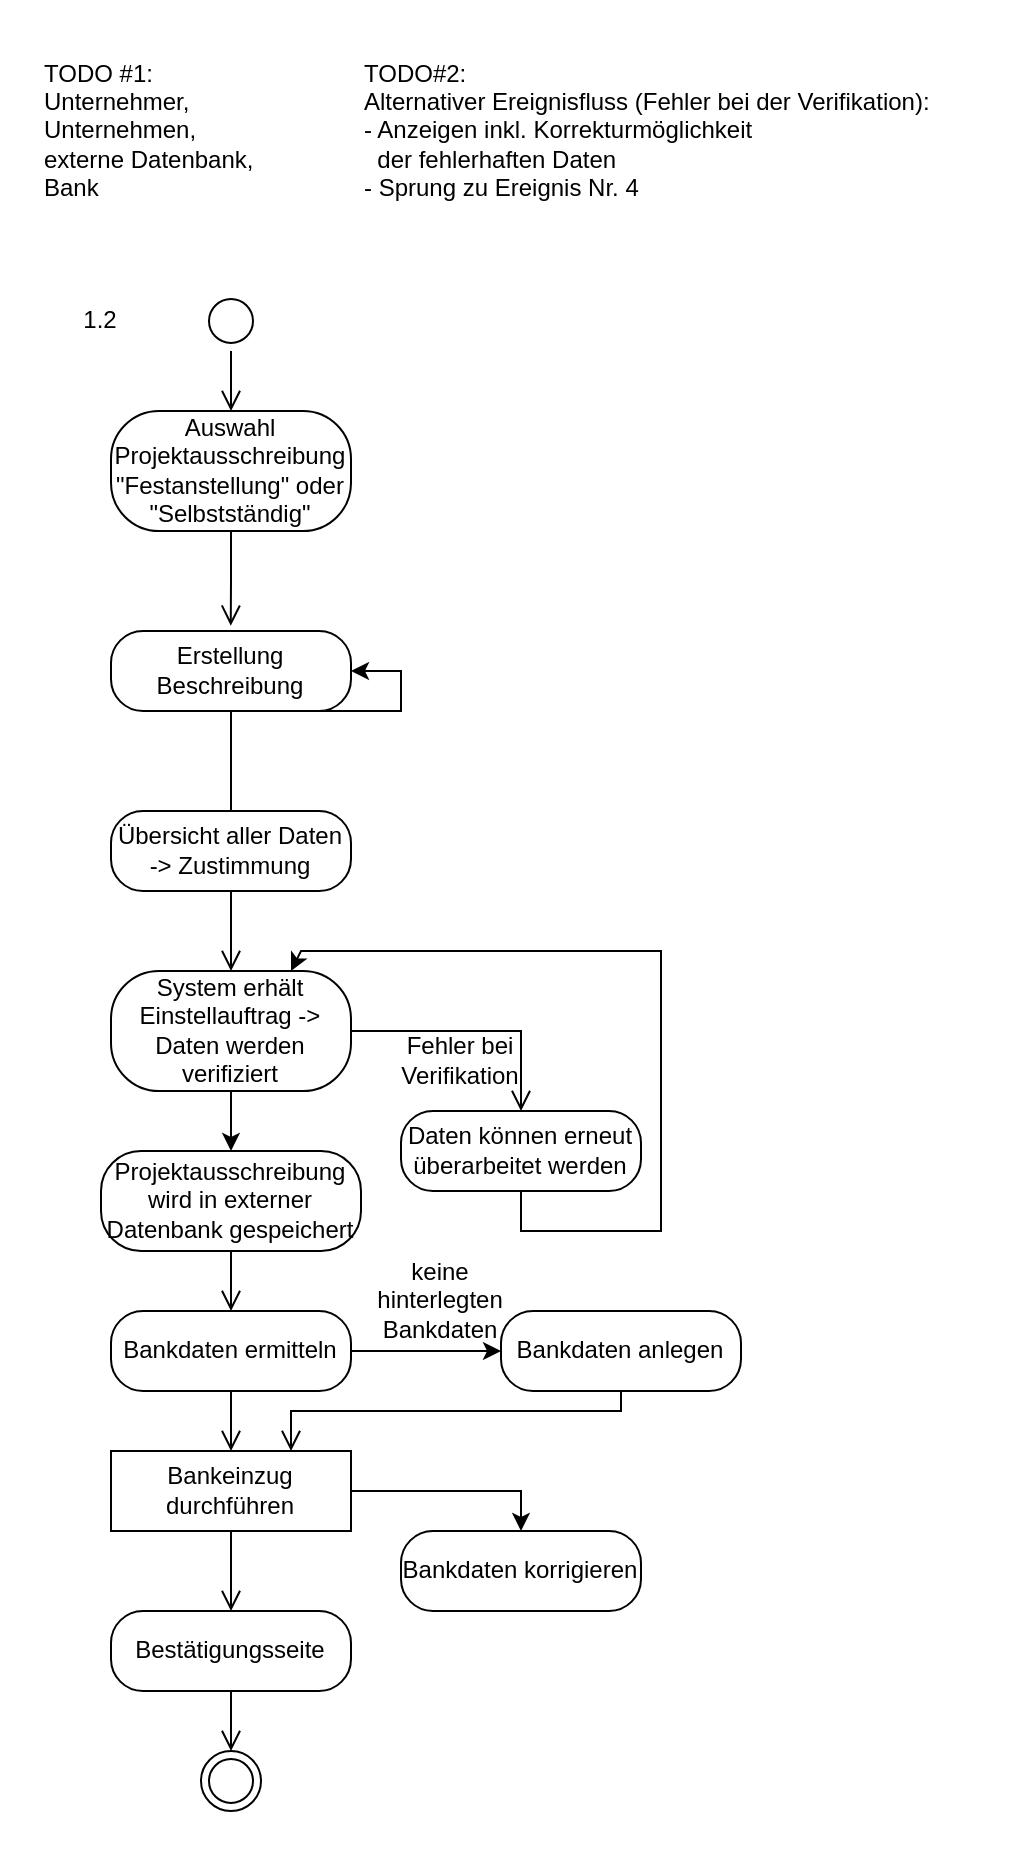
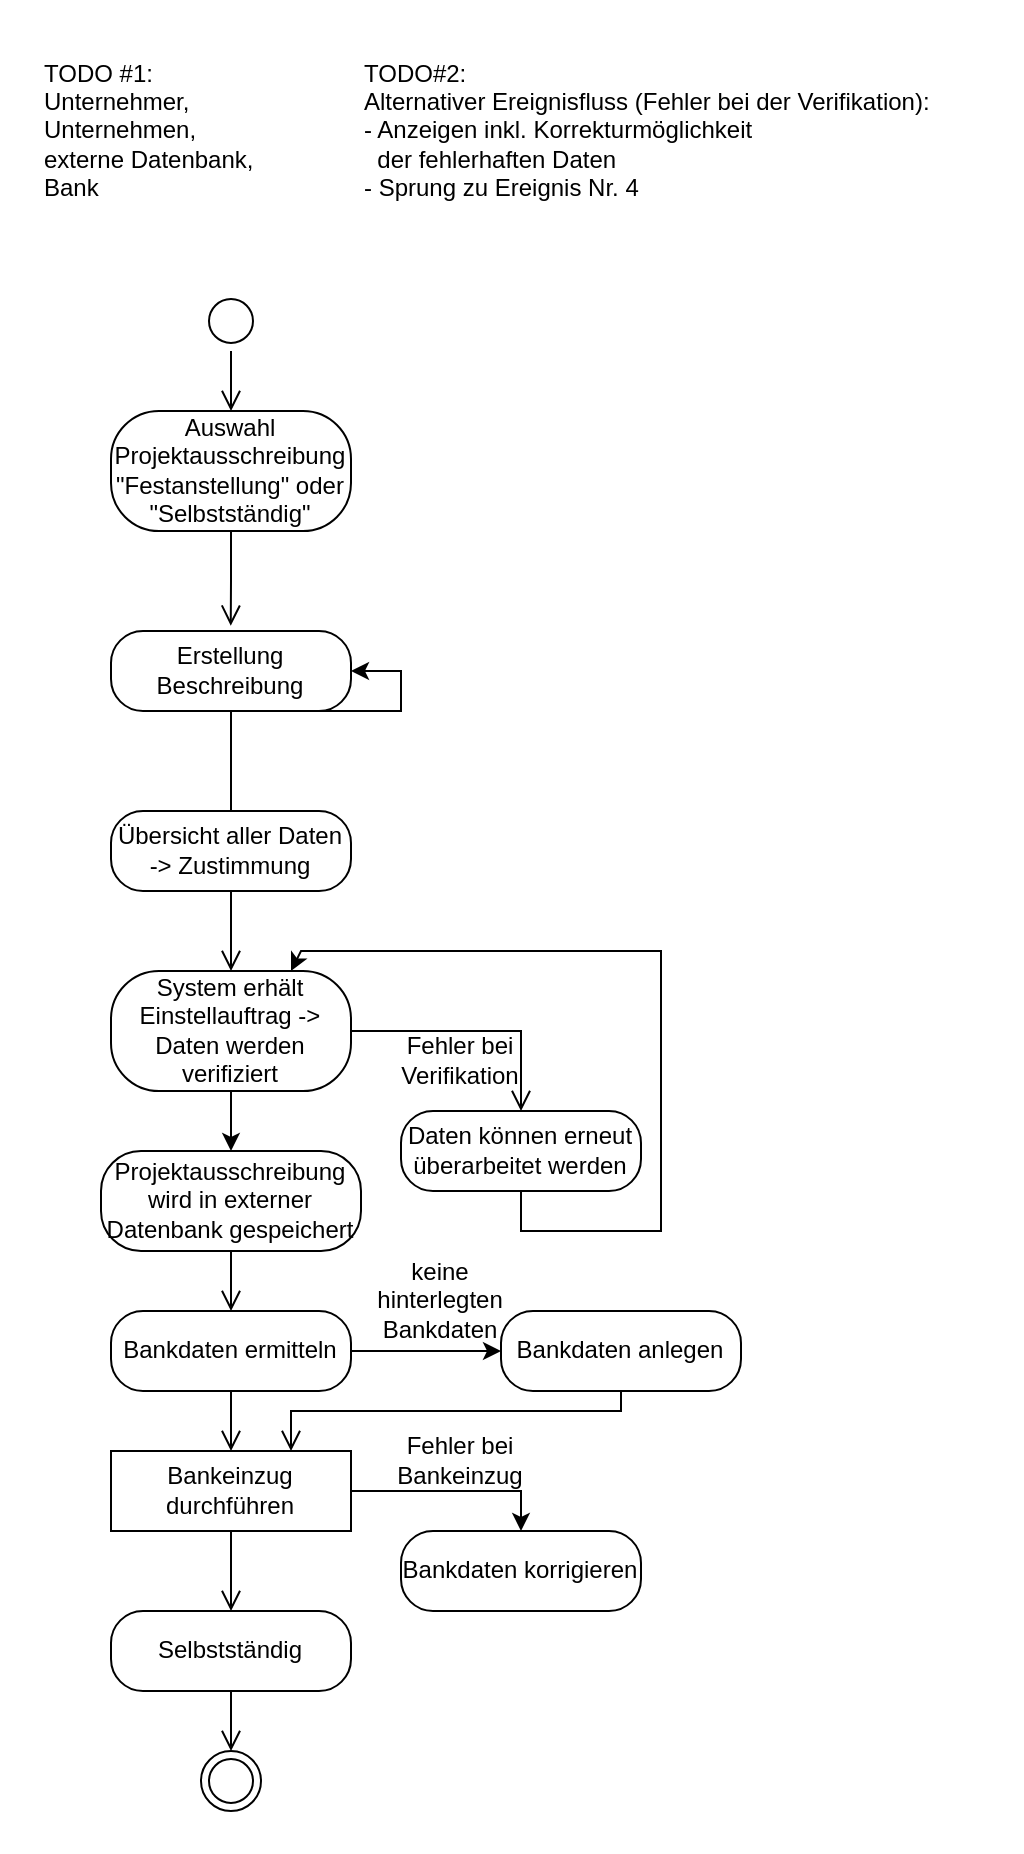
node "1.2": removed
node "Fehler bei Bankeinzug": added
node "Bestätigungsseite": label "Bestätigungsseite" -> "Selbstständig"
